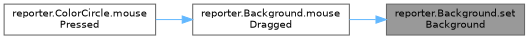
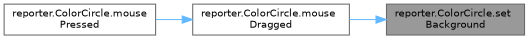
node "reporter.Background.mouse Dragged": label "reporter.Background.mouse Dragged" -> "reporter.ColorCircle.mouse Dragged"
node "reporter.Background.set Background": label "reporter.Background.set Background" -> "reporter.ColorCircle.set Background"
